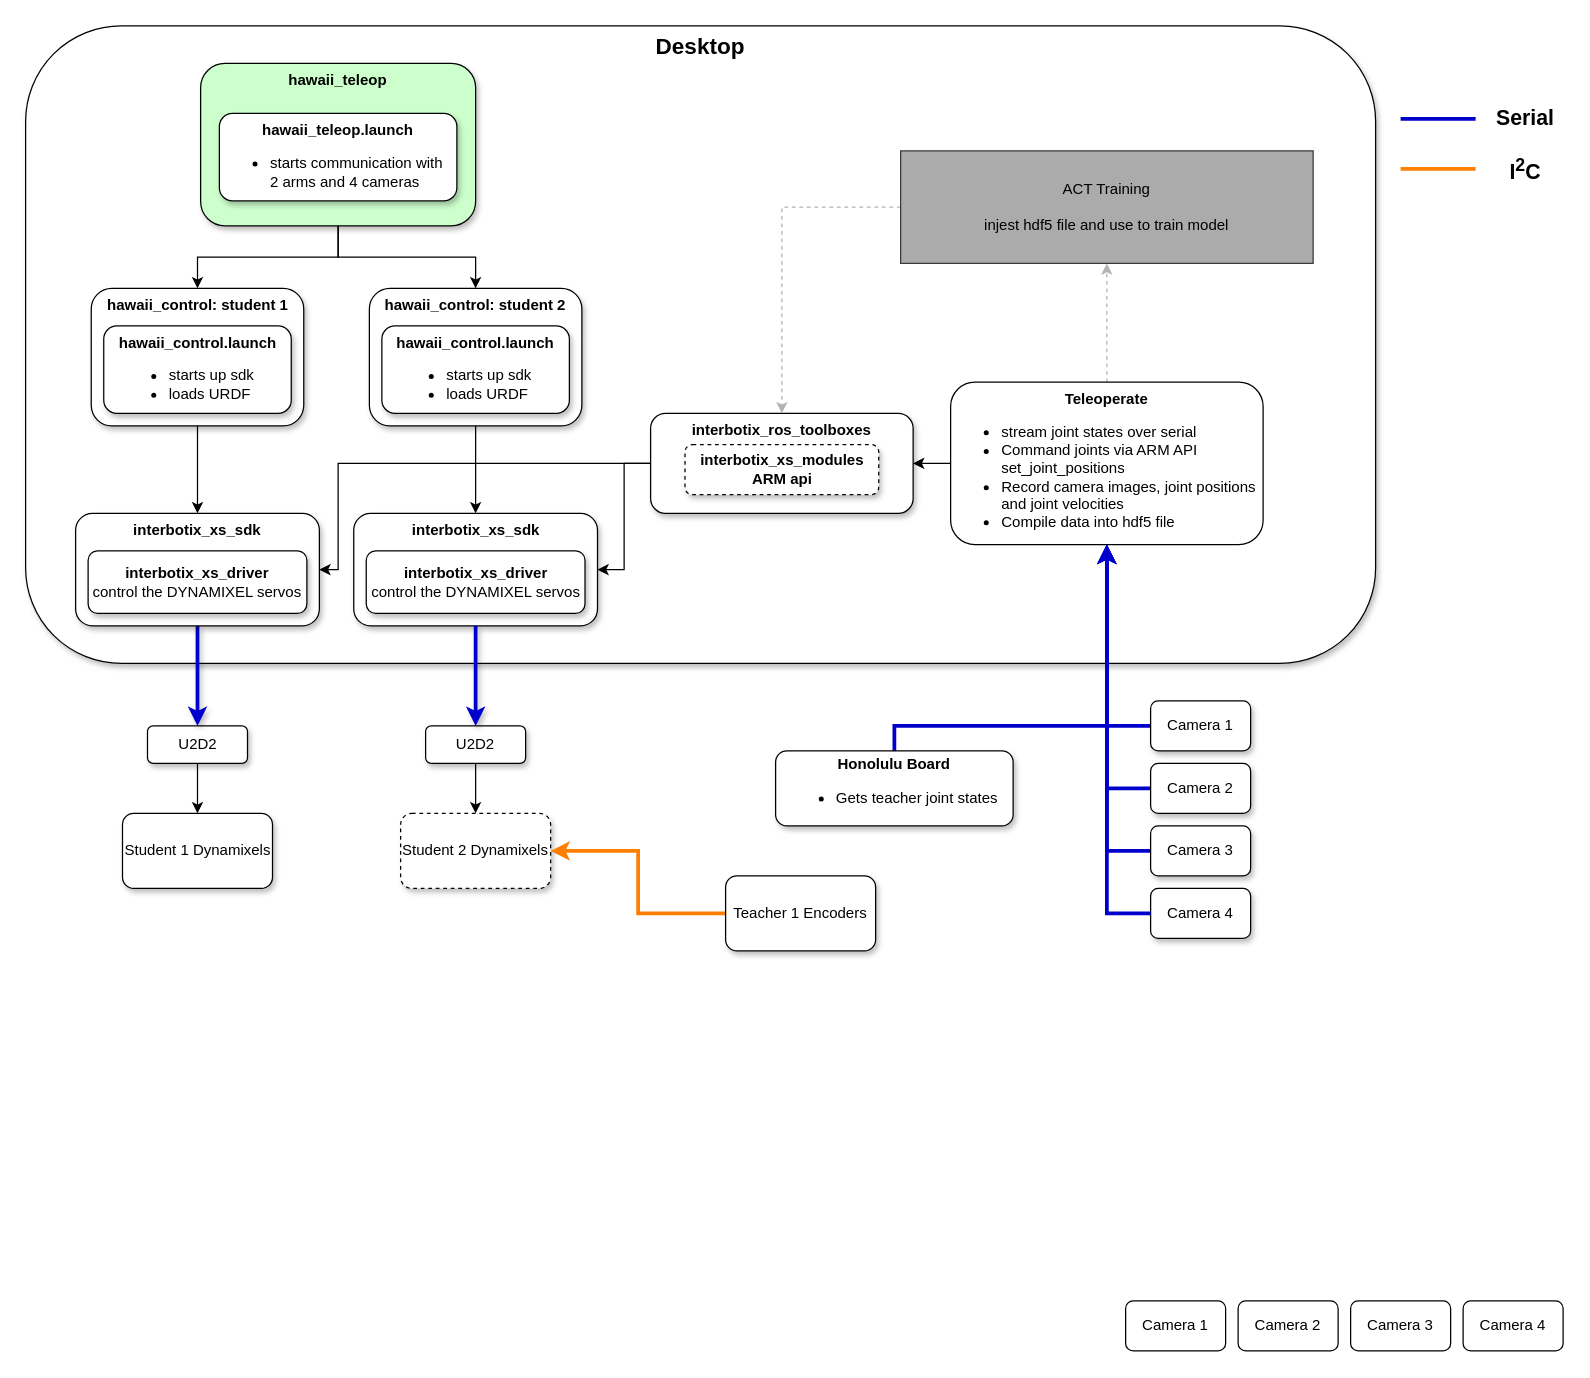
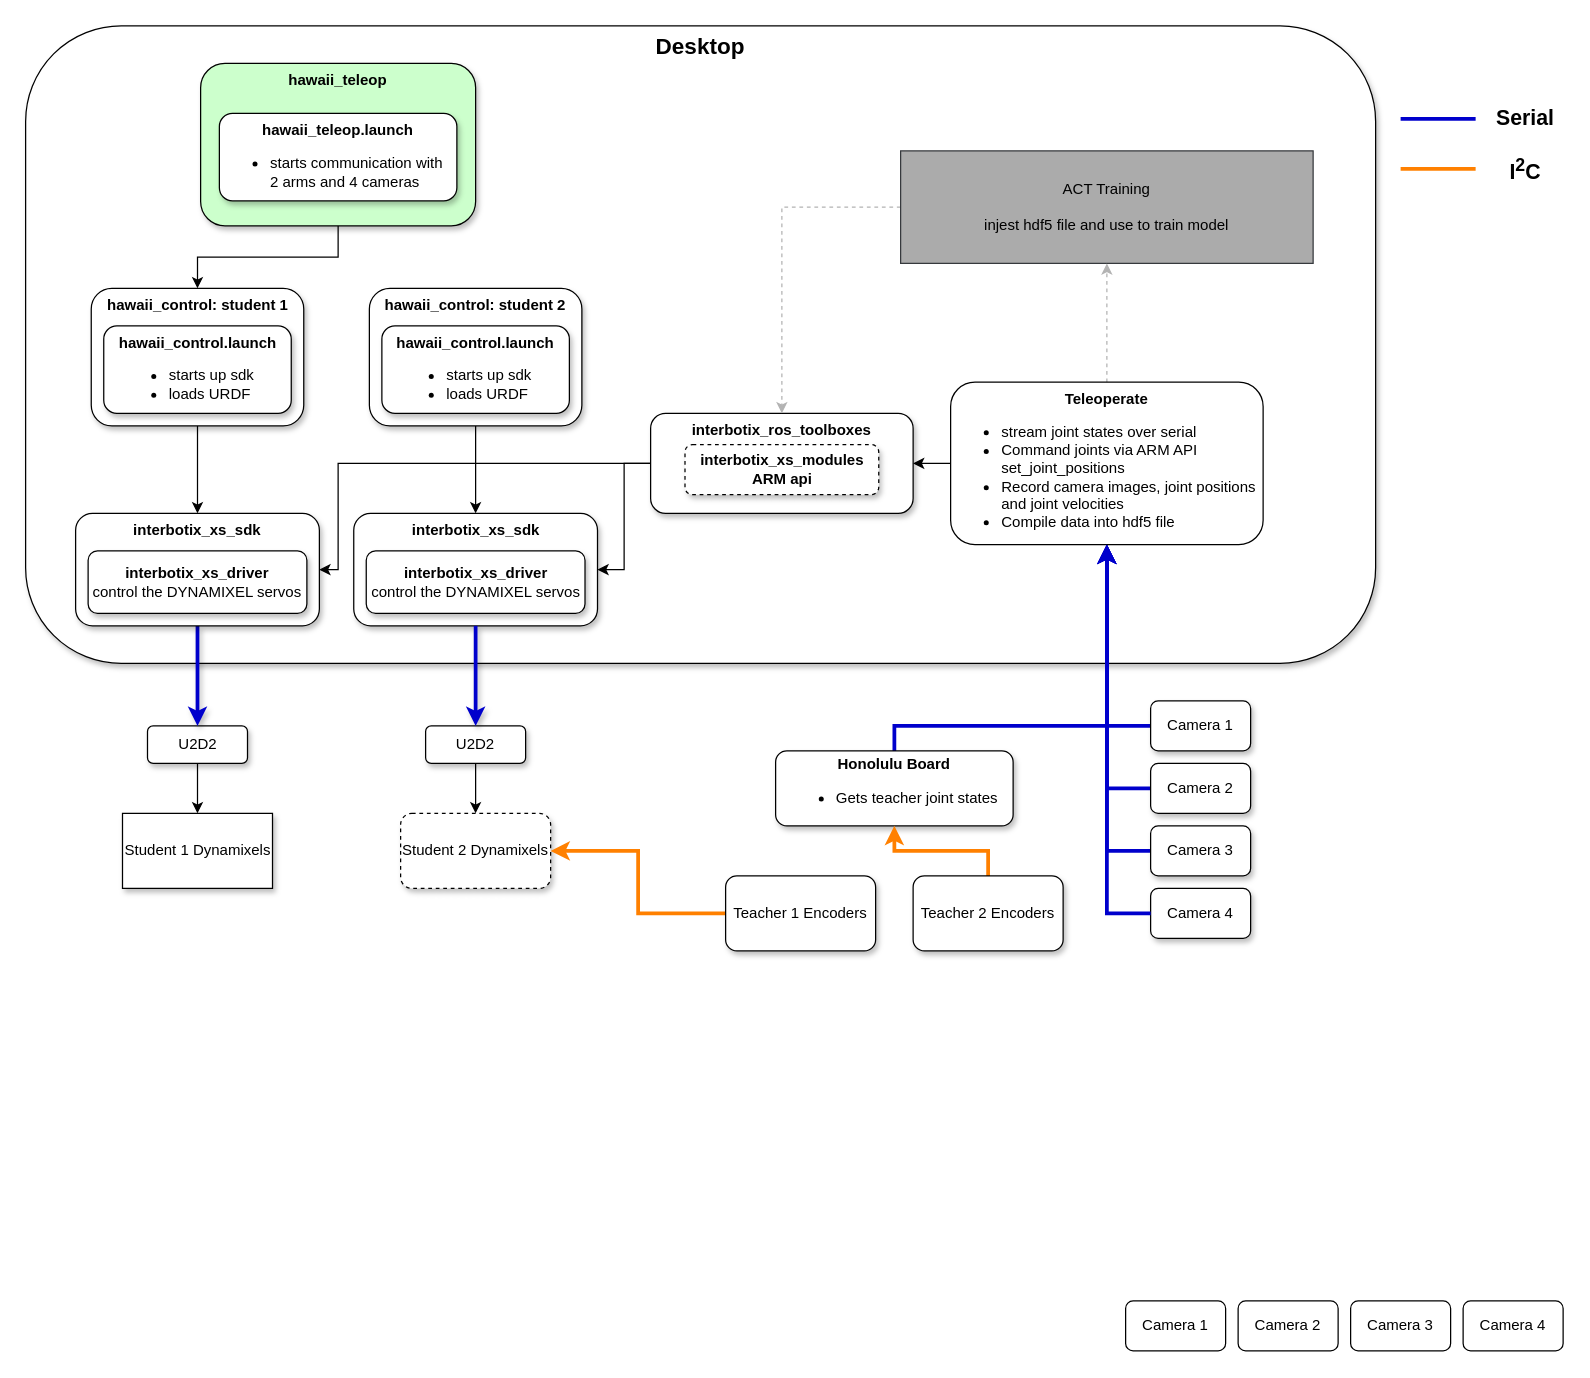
edge "hawaii_teleop" -> "hawaii_control: student 2": removed
node "Student 1 Dynamixels": shape rounded rectangle -> rectangle
edge "Teacher 2 Encoders" -> "Honolulu Board Gets teacher joint states": added
node "Teacher 2 Encoders": added
